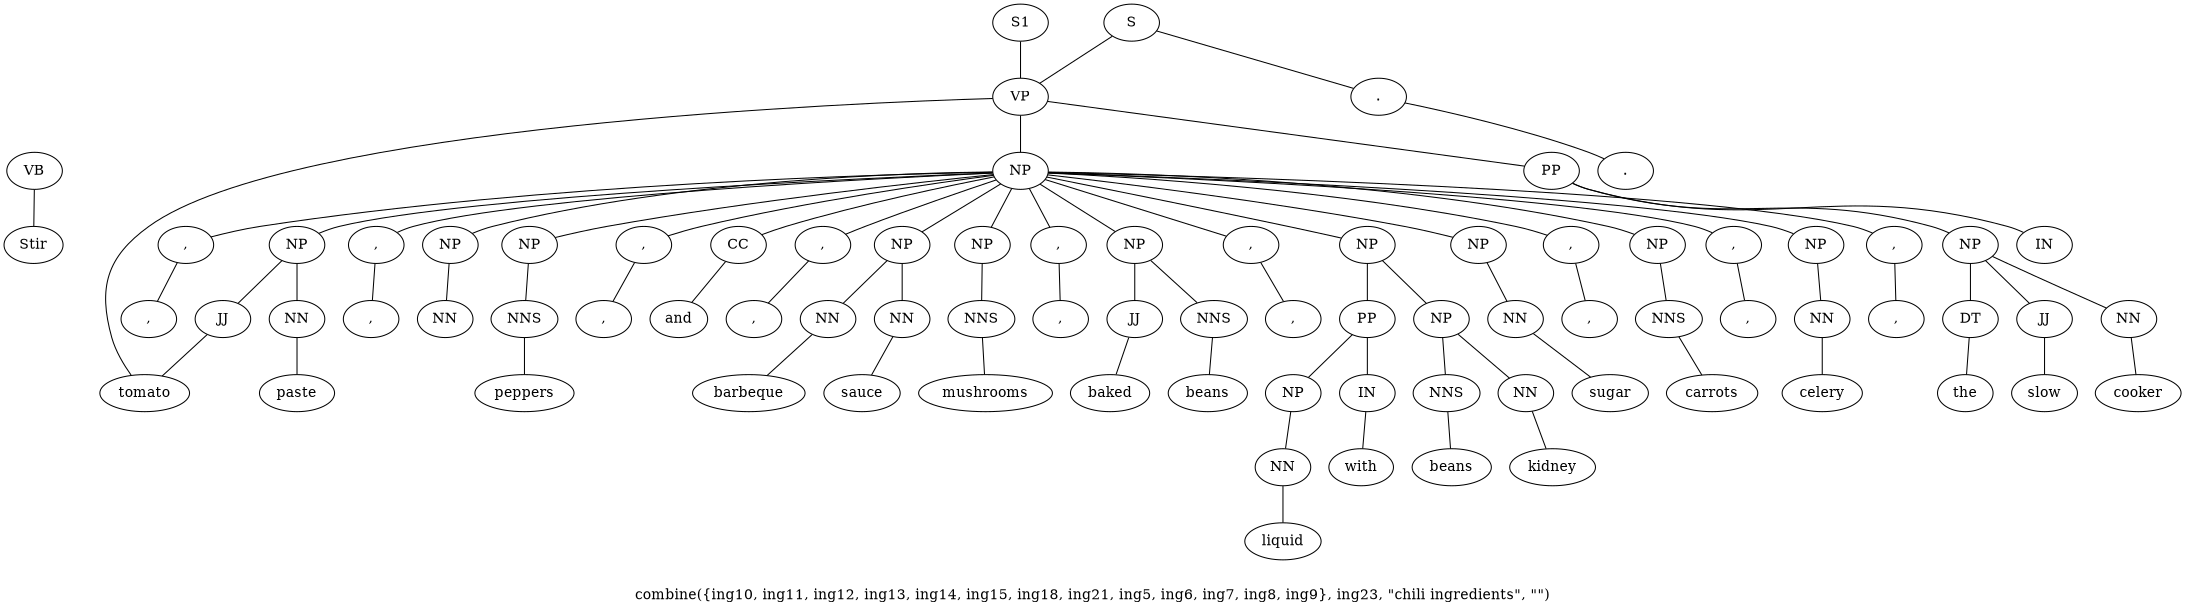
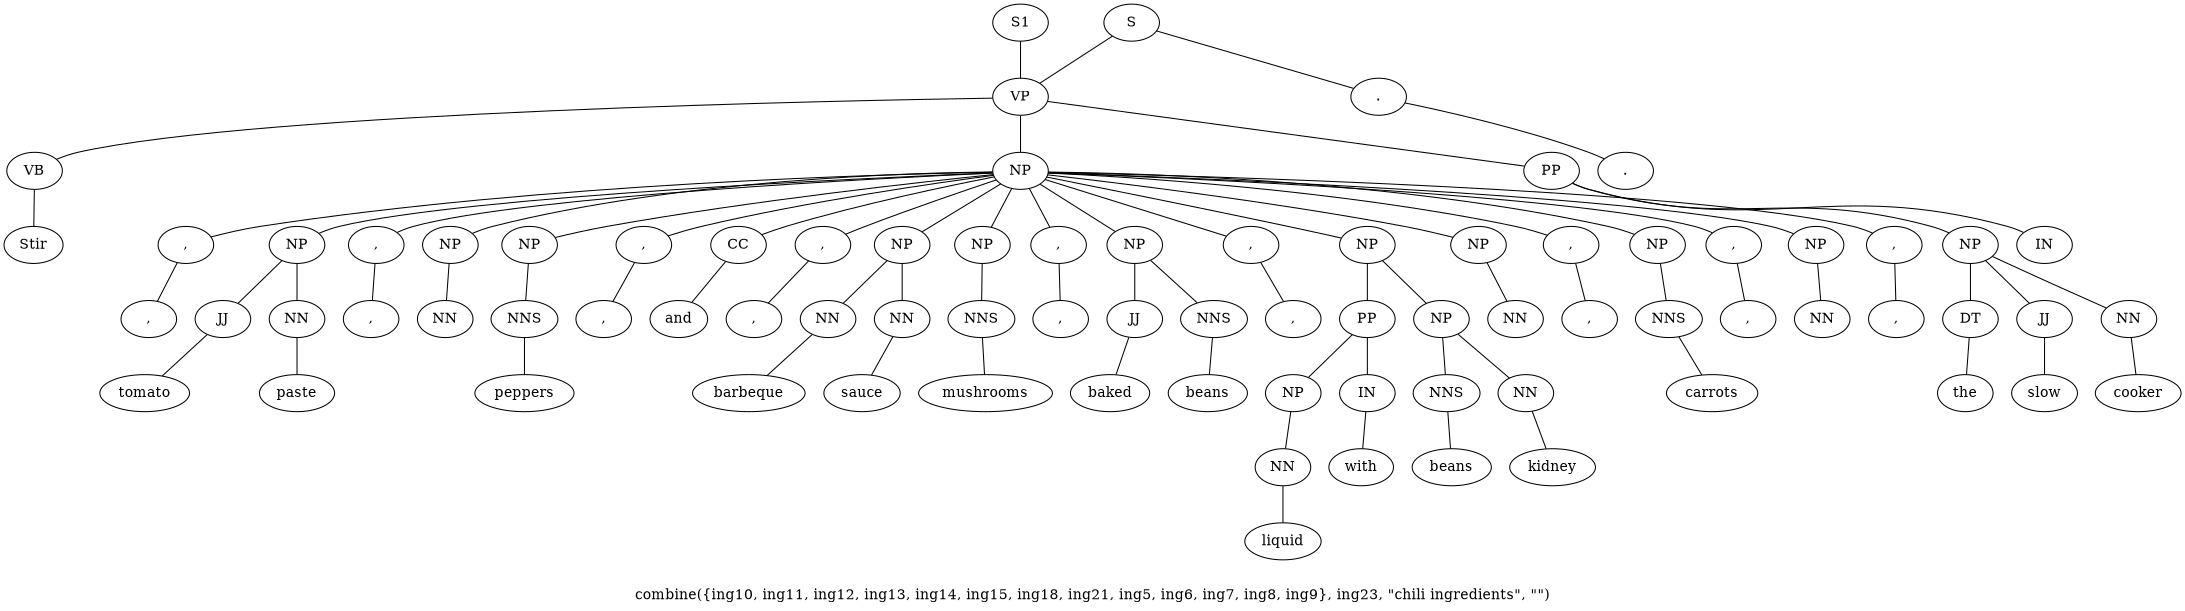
edge "VP" -- "tomato": now "VP" -- "VB"
node "sugar": removed
node "celery": removed
